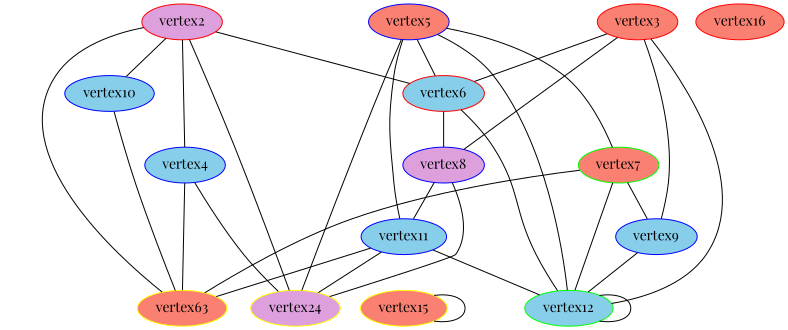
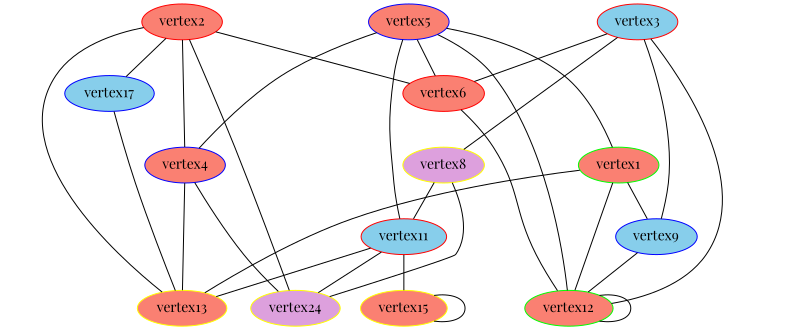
node "vertex2": fillcolor plum -> salmon
node "vertex3": fillcolor salmon -> skyblue
node "vertex16": removed
node "vertex10": label "vertex10" -> "vertex17"
node "vertex6": fillcolor skyblue -> salmon
edge "vertex6" -- "vertex8": removed
node "vertex4": fillcolor skyblue -> salmon
edge "vertex5" -- "vertex24": now "vertex5" -- "vertex4"
node "vertex8": color blue -> yellow
node "vertex7": label "vertex7" -> "vertex1"
node "vertex11": color blue -> red
edge "vertex11" -- "vertex12": now "vertex11" -- "vertex15"
node "vertex63": label "vertex63" -> "vertex13"
node "vertex12": fillcolor skyblue -> salmon
